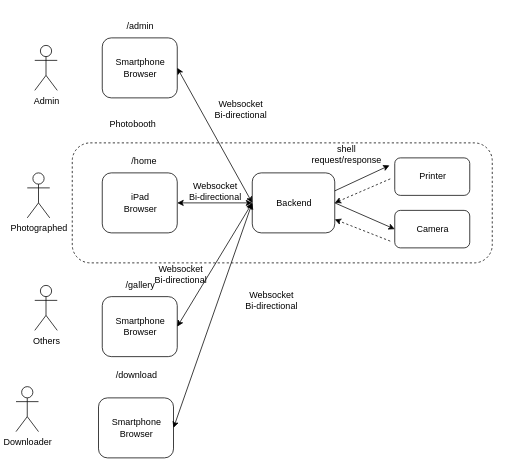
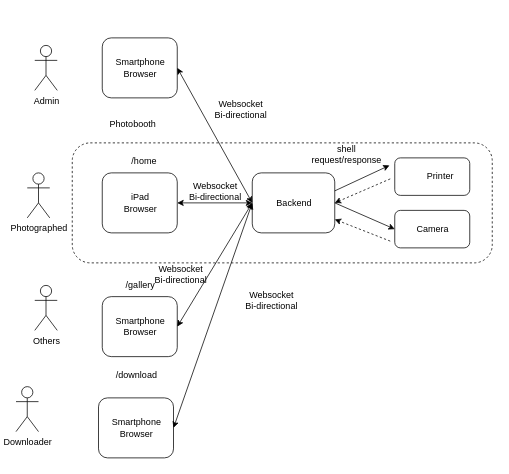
node "/admin": removed
node "Printer": moved (432, 177) -> (440, 177)
